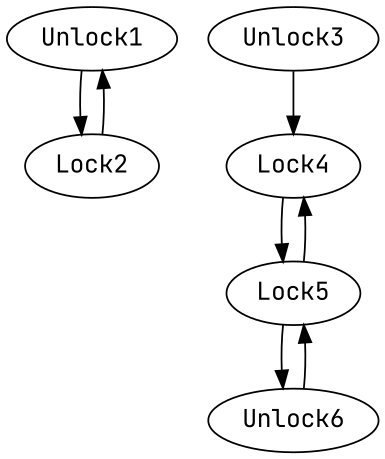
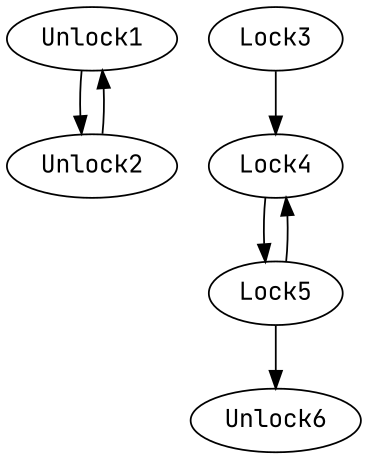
node "Unlock3": label "Unlock3" -> "Lock3"
node "Lock2": label "Lock2" -> "Unlock2"
edge "Unlock6" -> "Lock5": removed
